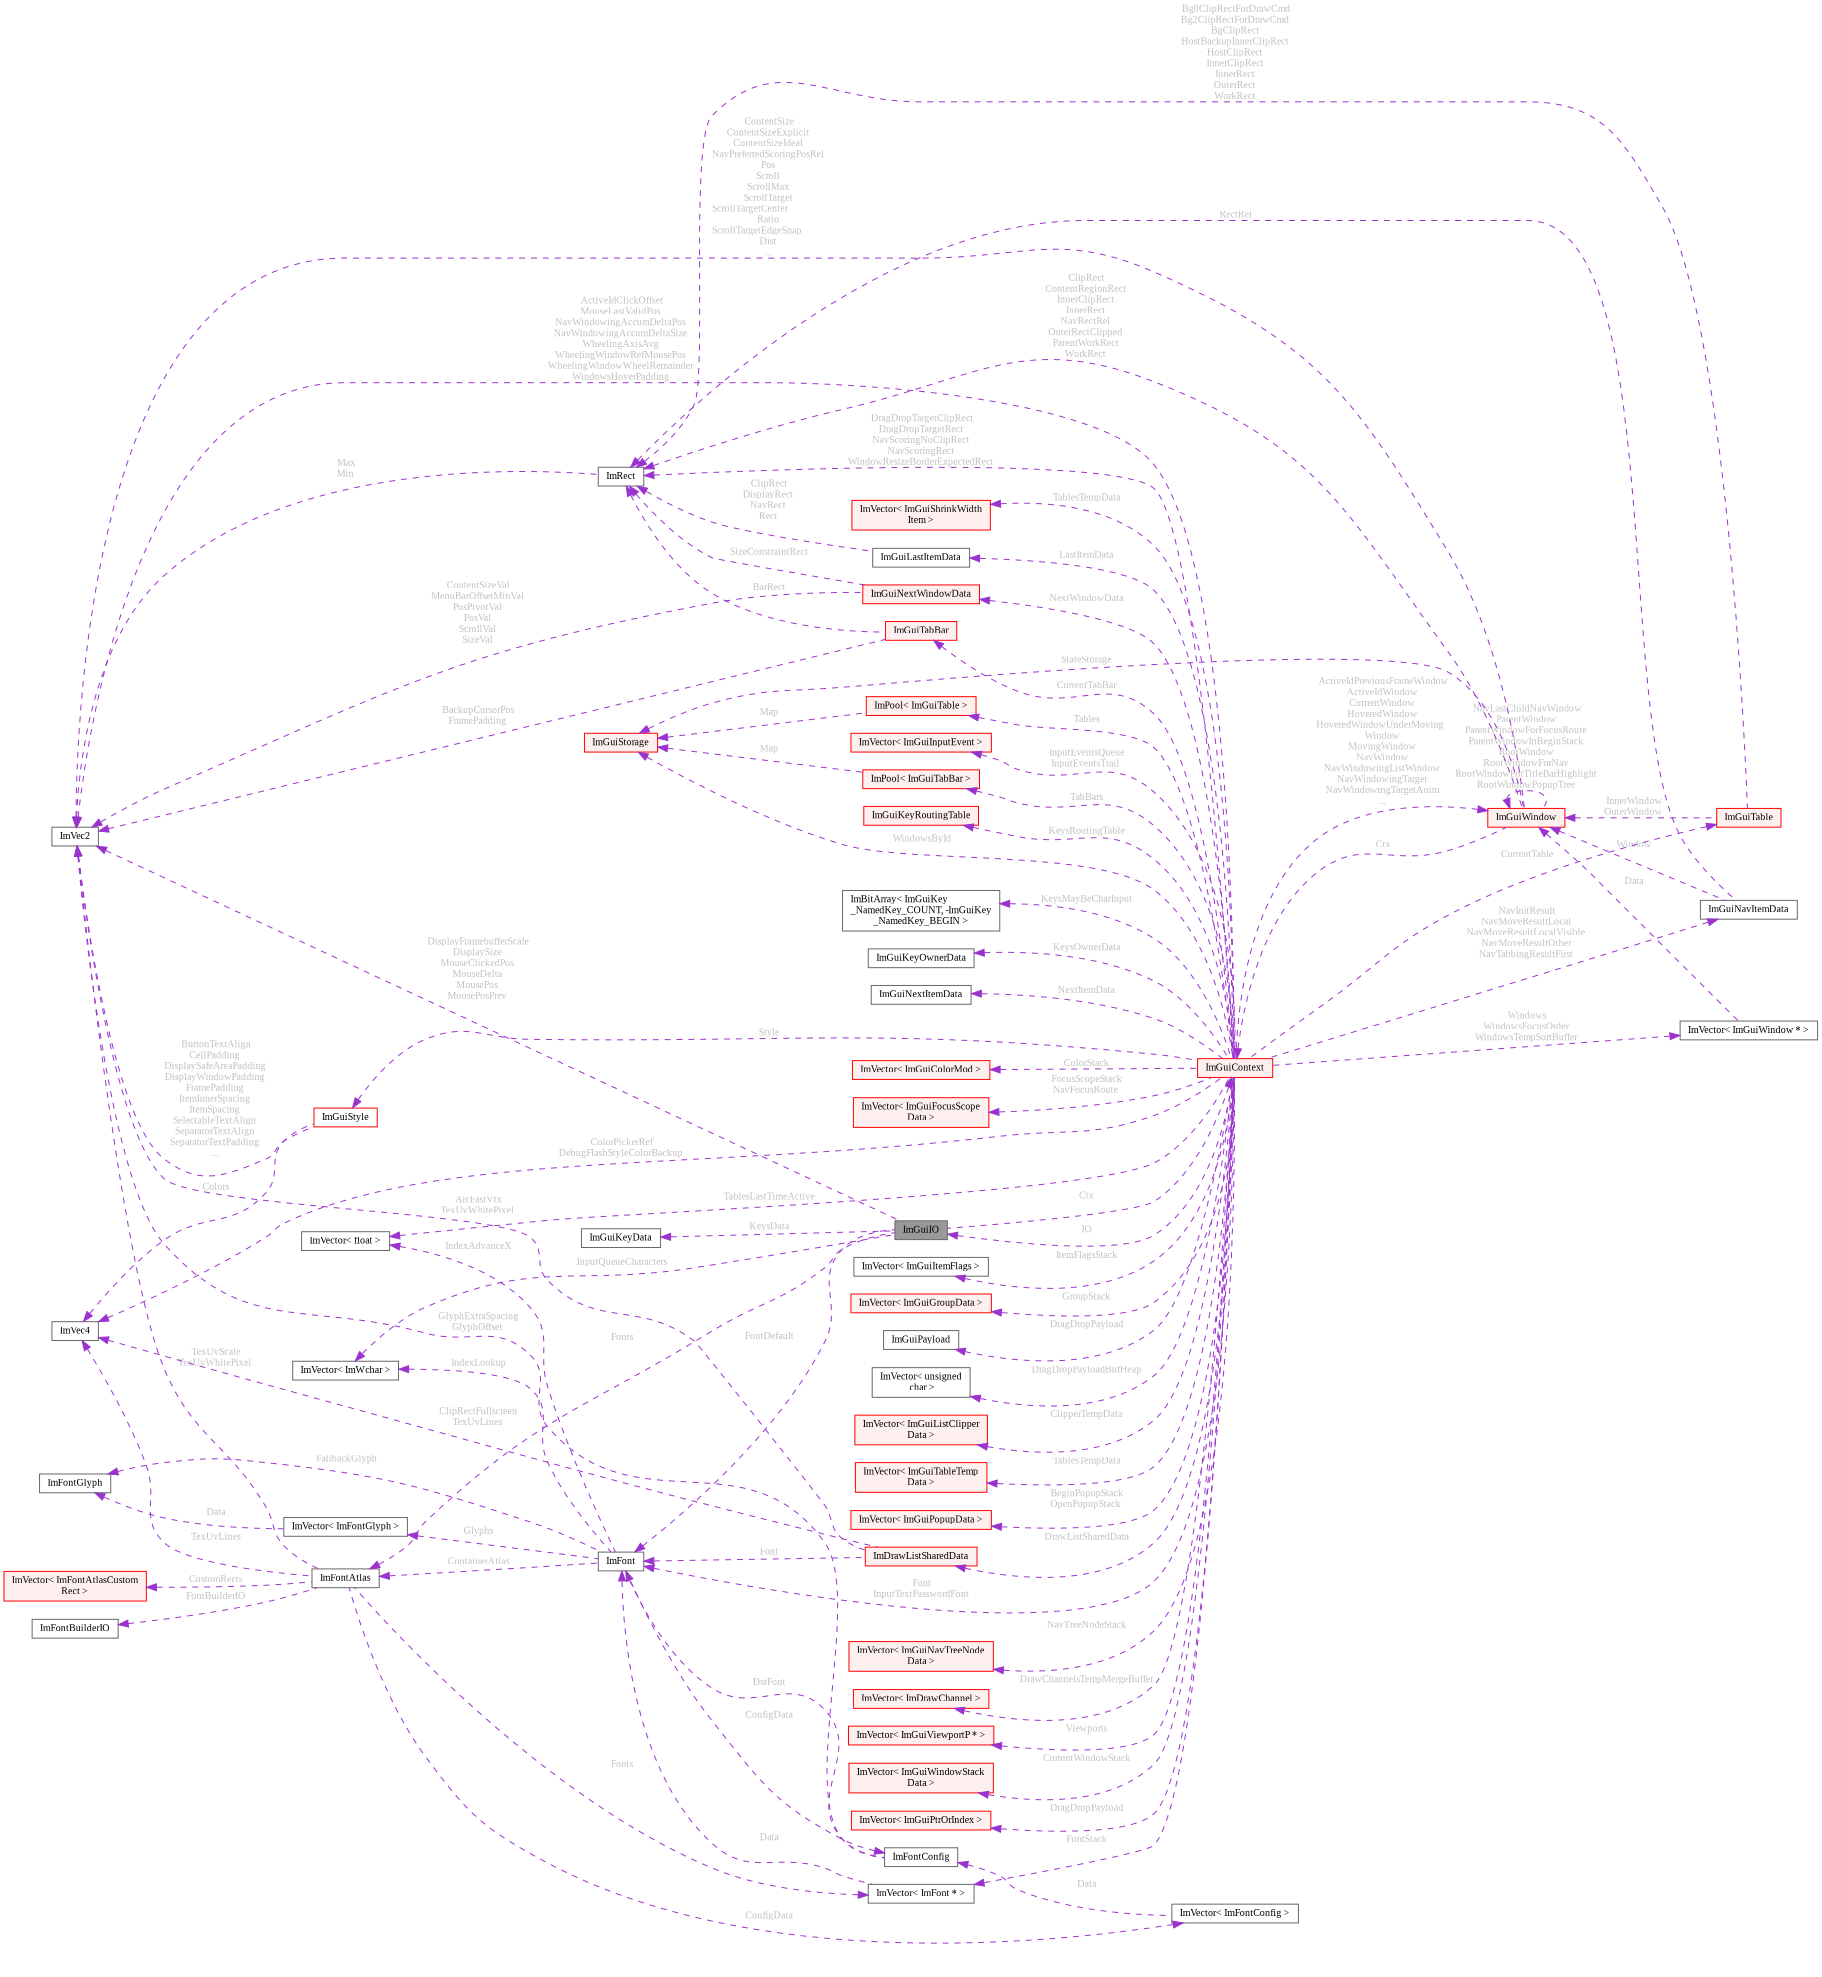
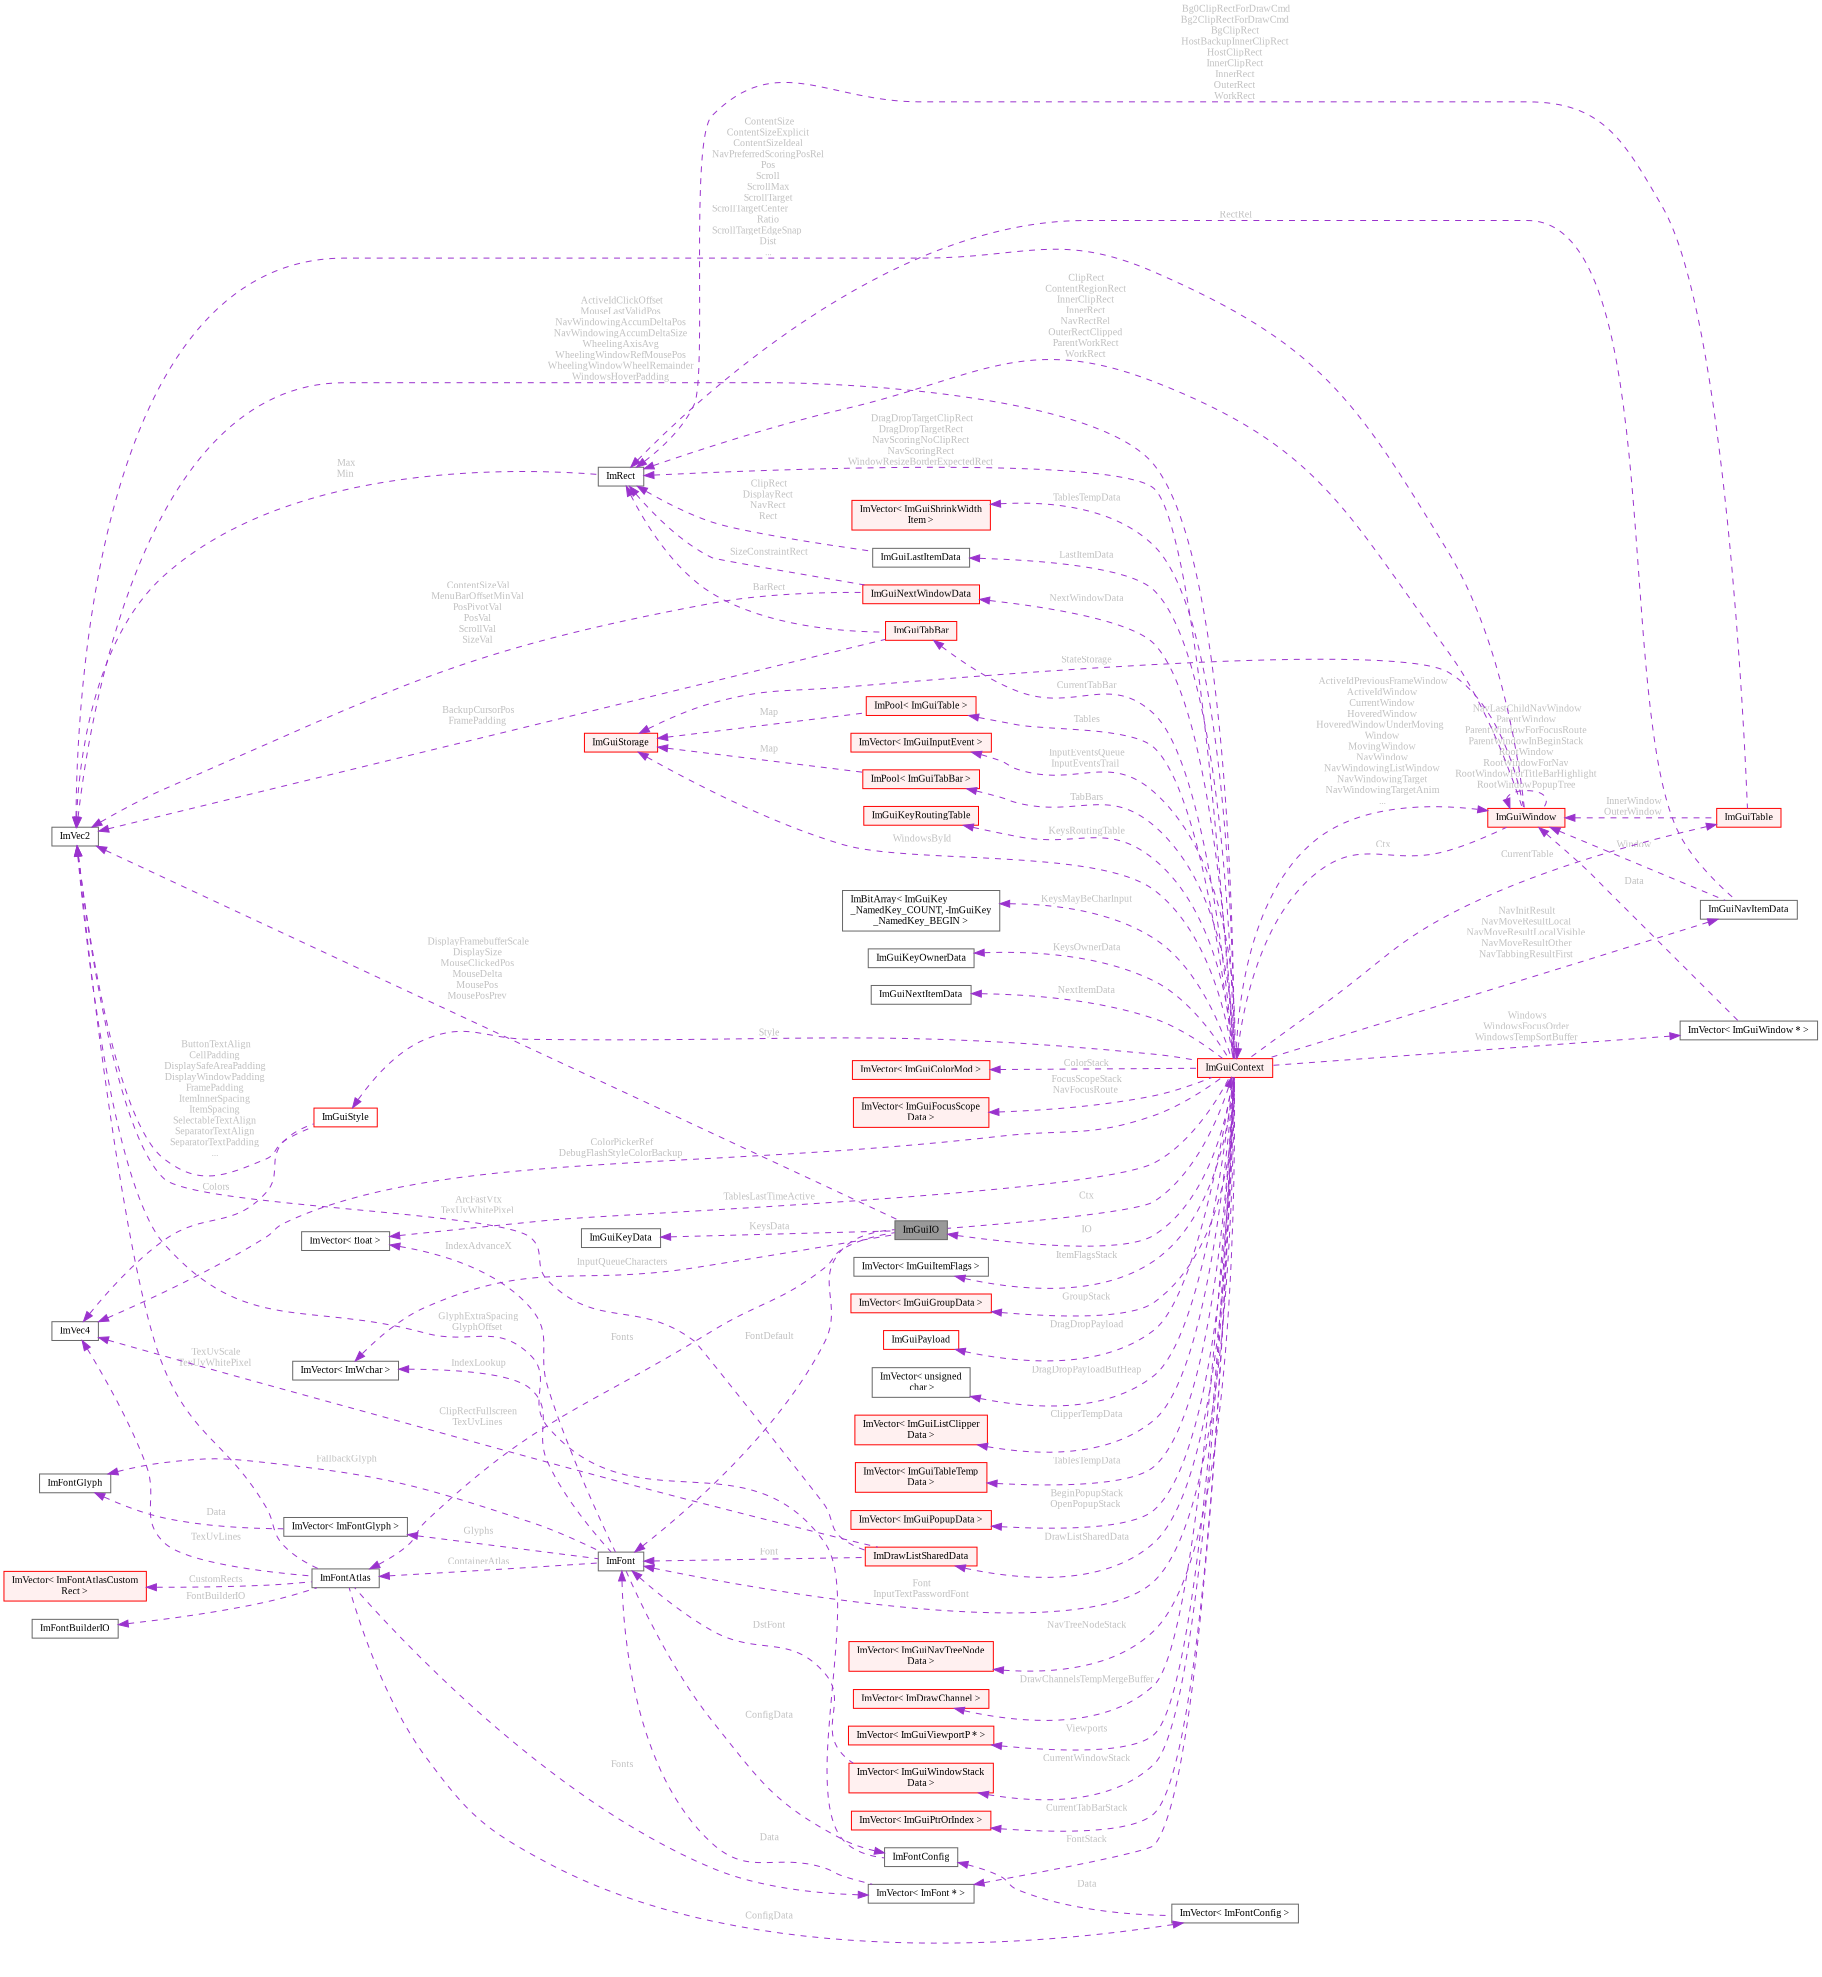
node "ImGuiPayload": color gray40 -> red
edge "ImFontConfig" -> "ImFont": now "ImVector< ImGuiWindowStack Data >" -> "ImFont"
edge "ImGuiContext" -> "ImVector< ImGuiPtrOrIndex >": label " DragDropPayload" -> " CurrentTabBarStack"
